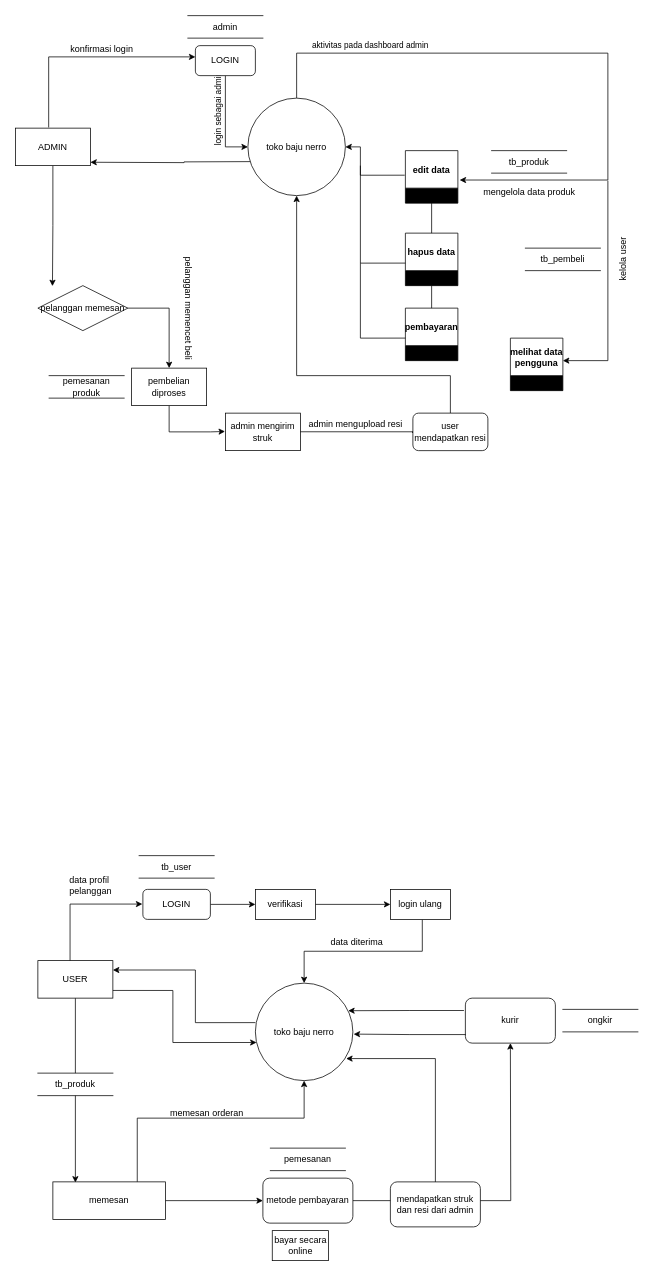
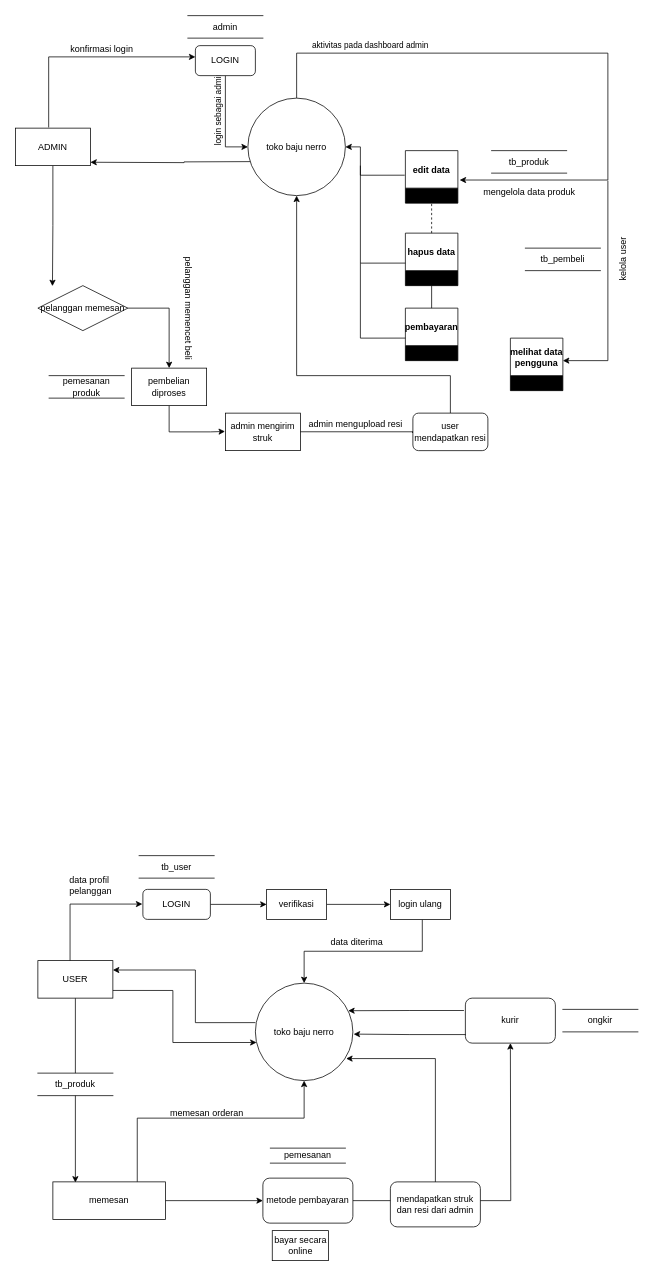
edge "edit data" -- "hapus data": style solid -> dashed
node "verifikasi": moved (285, 904) -> (297, 904)
node "pemesanan": size 75x23 -> 75x15
